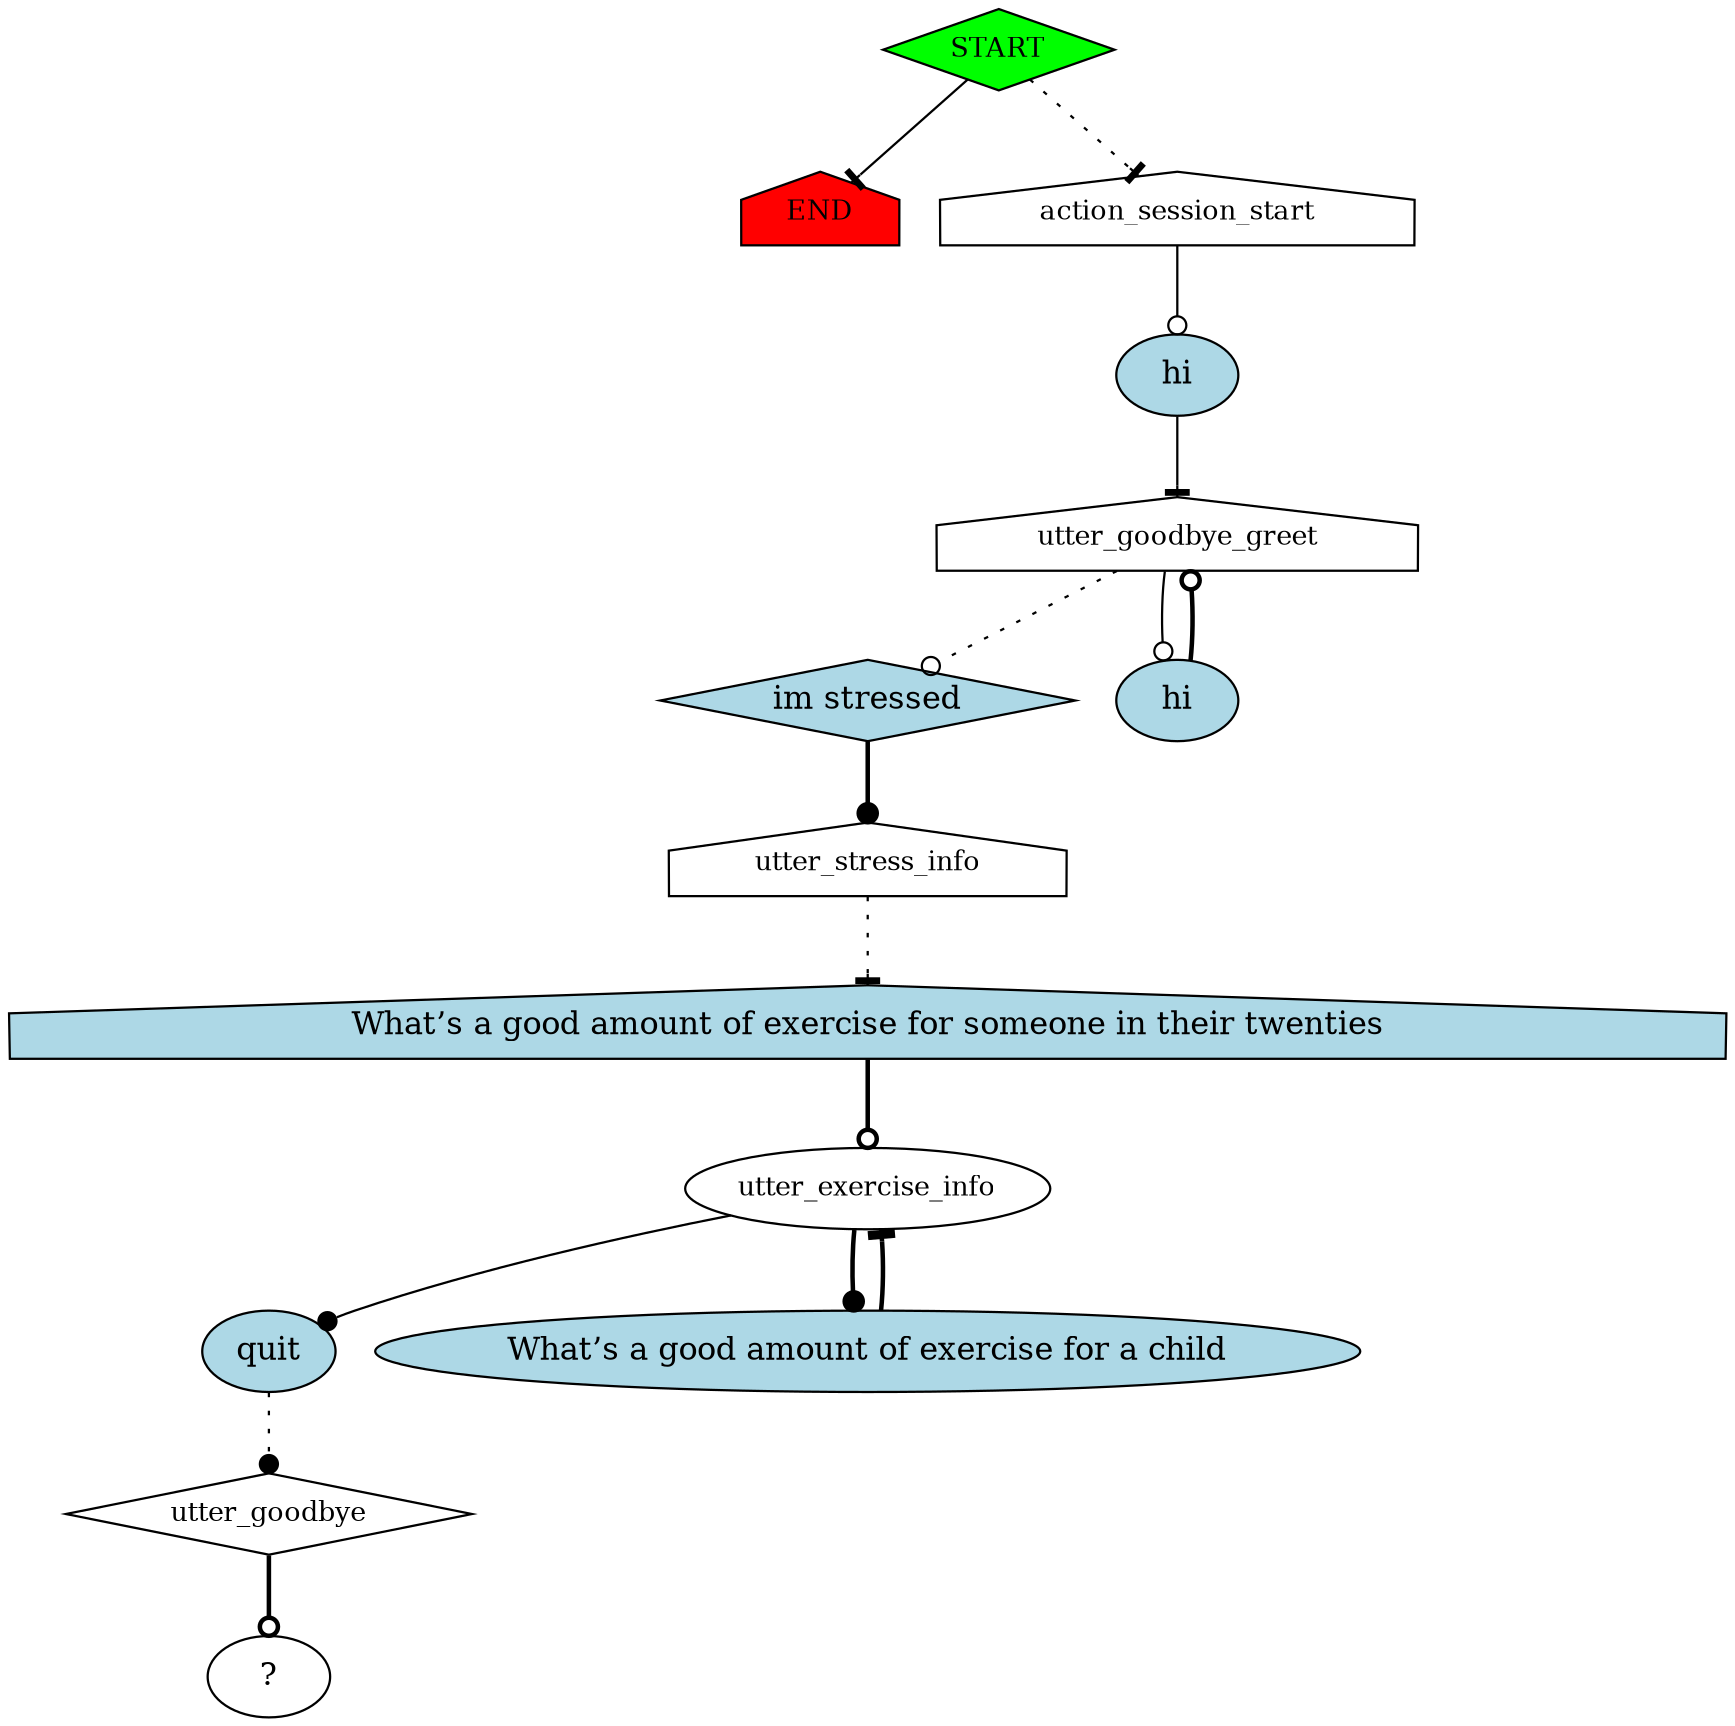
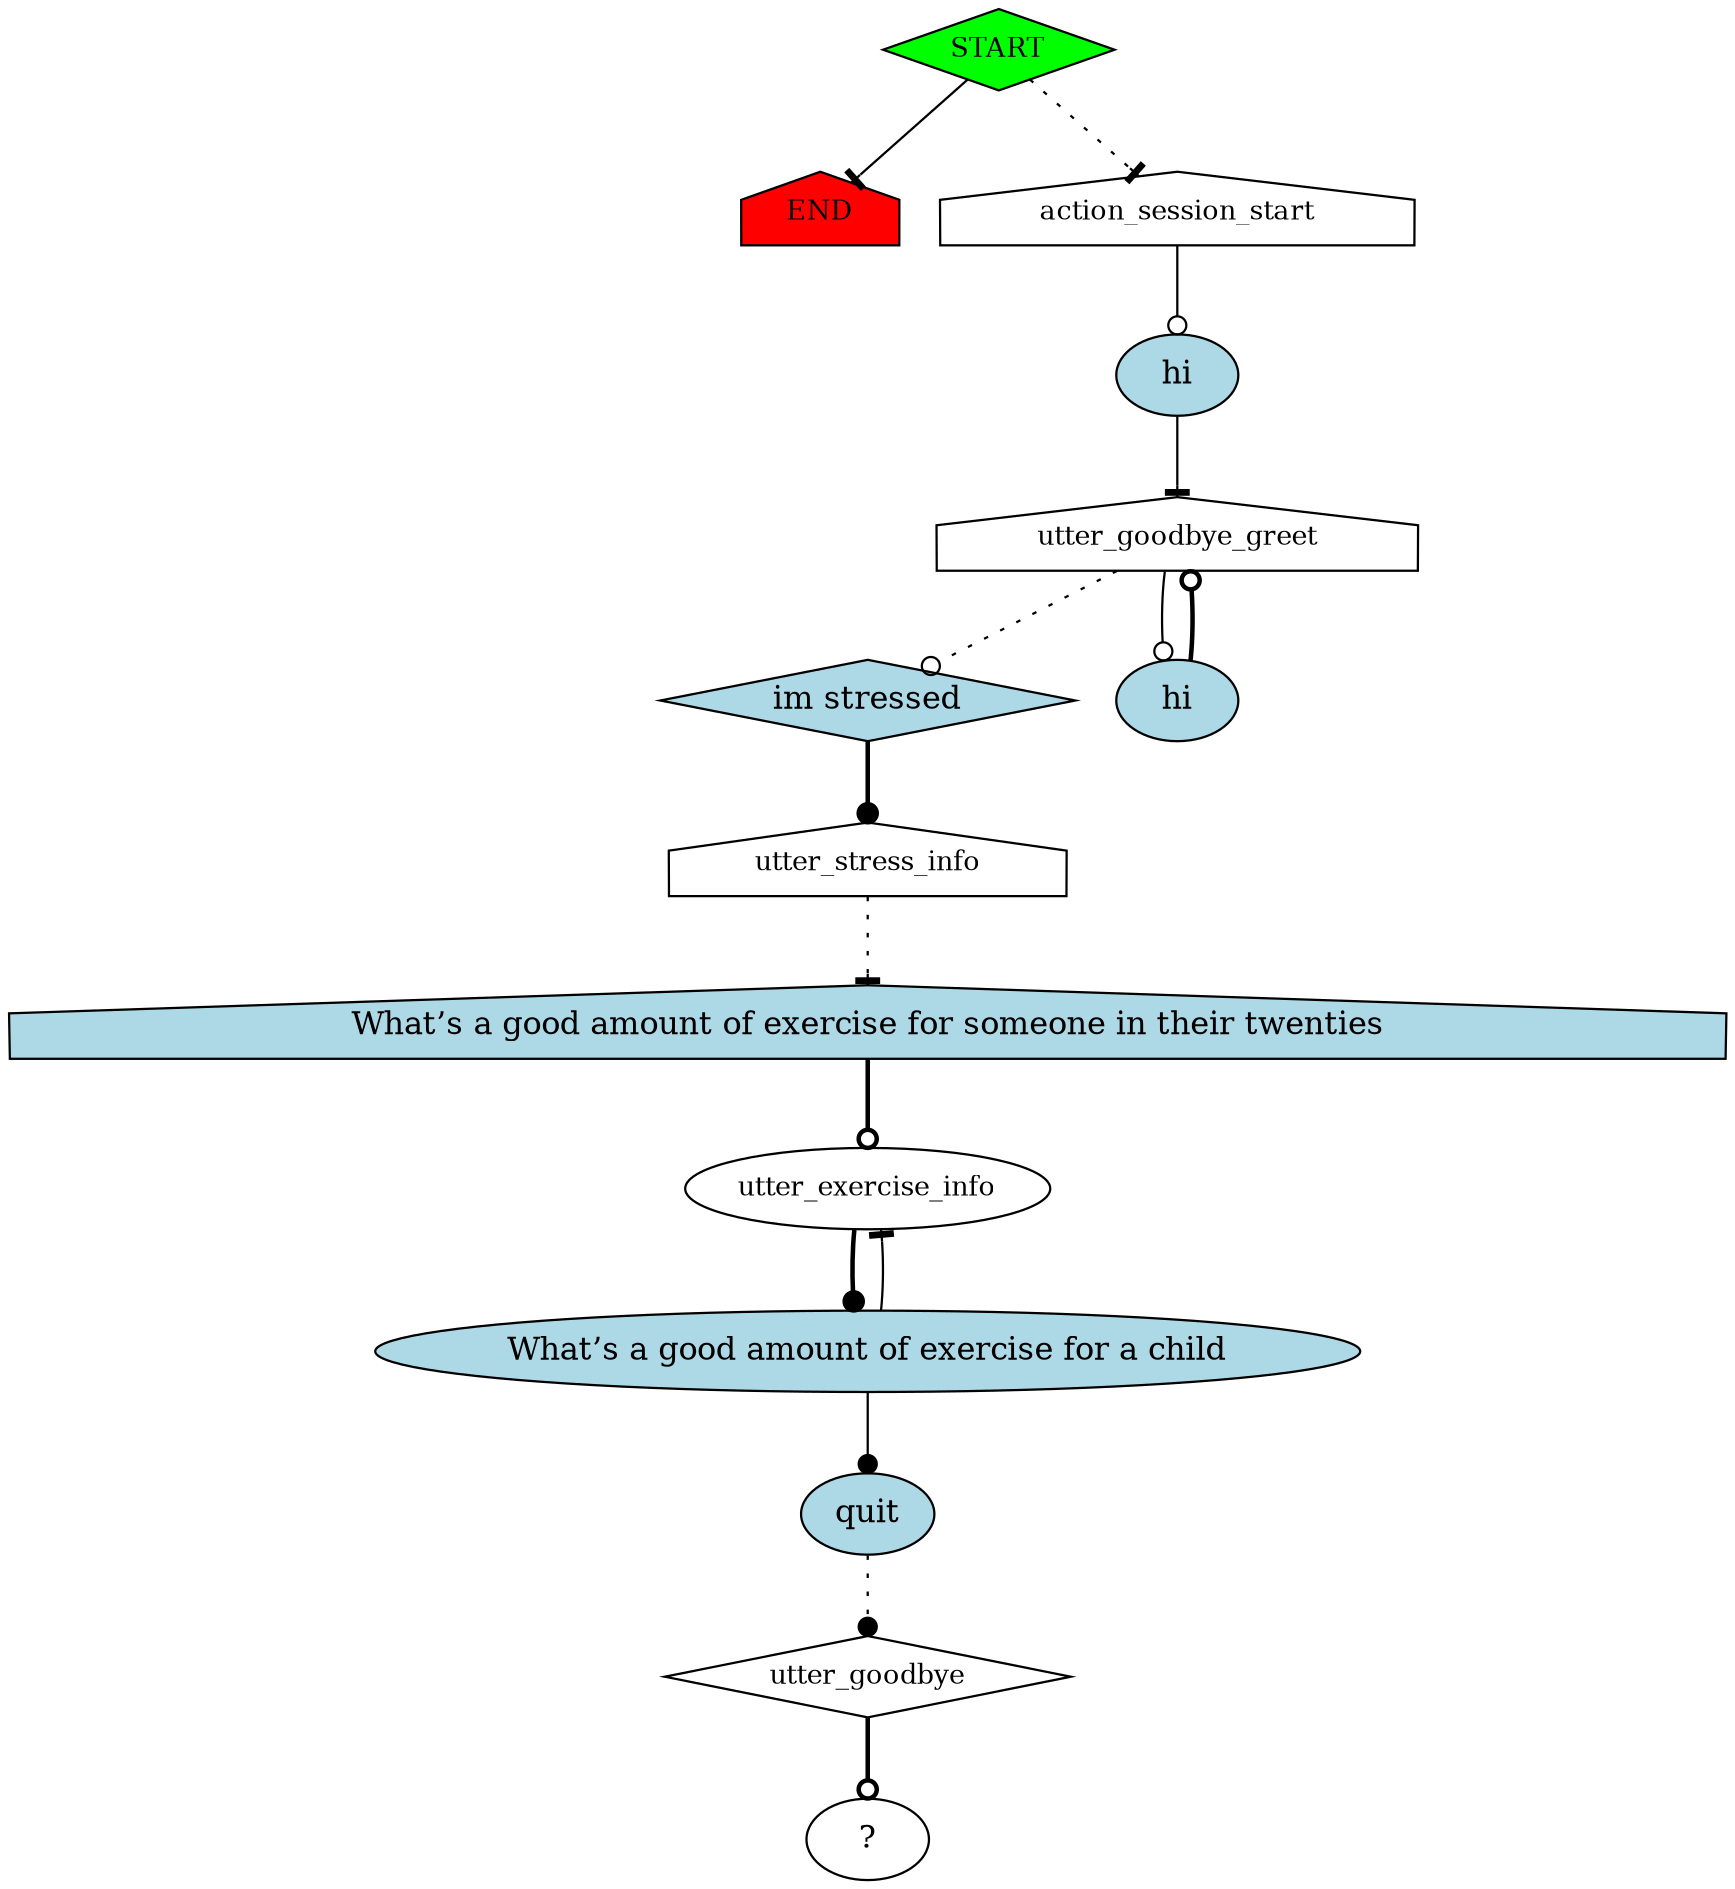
edge "utter_exercise_info" -> "quit": now "What’s a good amount of exercise for a child" -> "quit"
edge "What’s a good amount of exercise for a child" -> "utter_exercise_info": style bold -> solid
